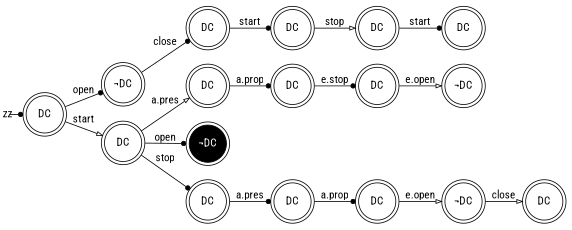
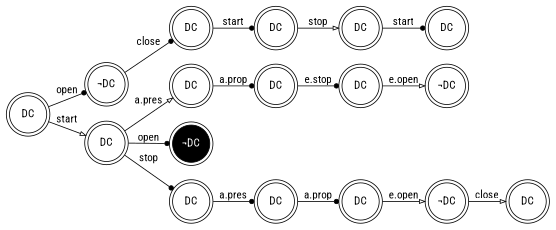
node "zz": removed
